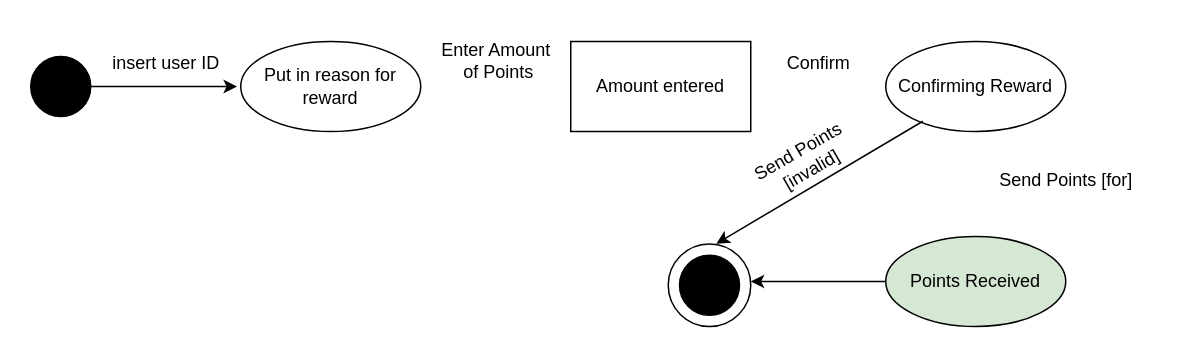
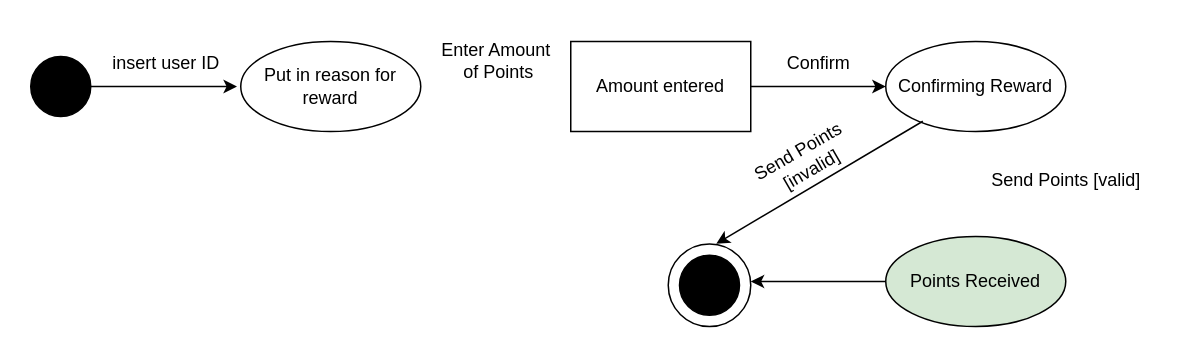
edge "Amount entered" -> "Confirming Reward": added
node "Send Points [for]": label "Send Points [for]" -> "Send Points [valid]"
